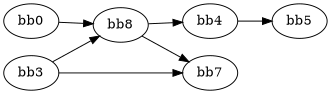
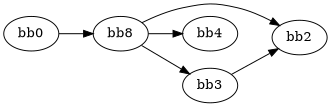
node "bb5": removed
edge "bb3" -> "bb8": reversed
node "bb7": label "bb7" -> "bb2"
